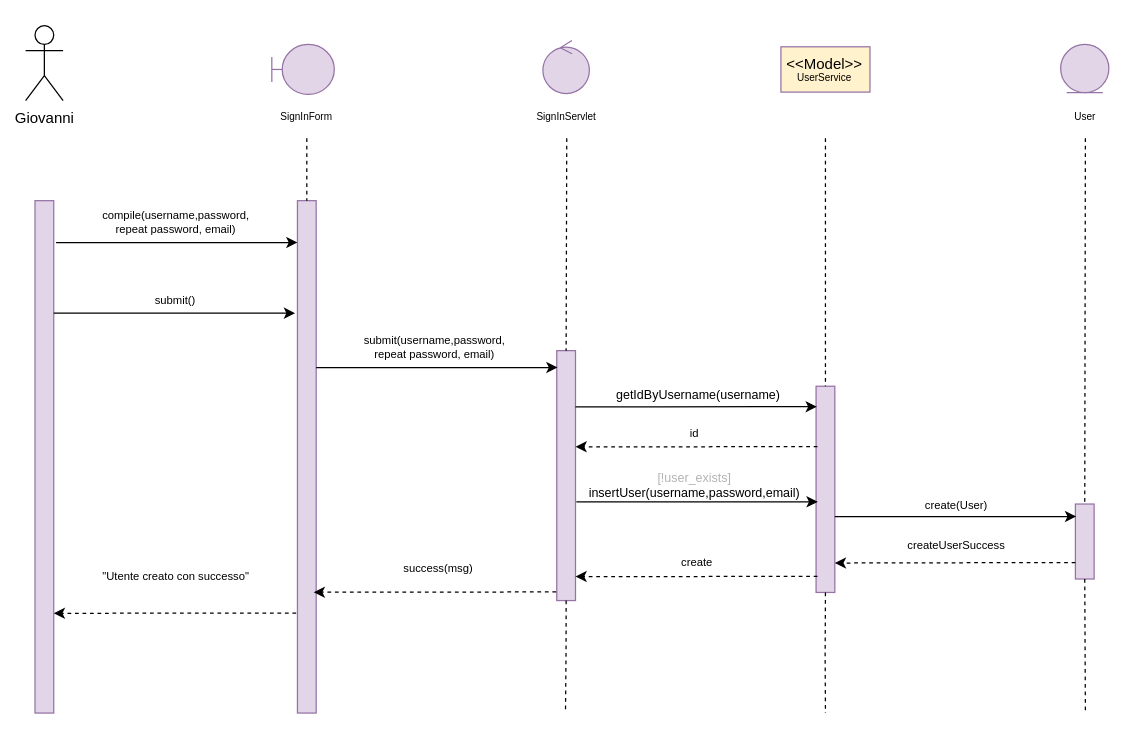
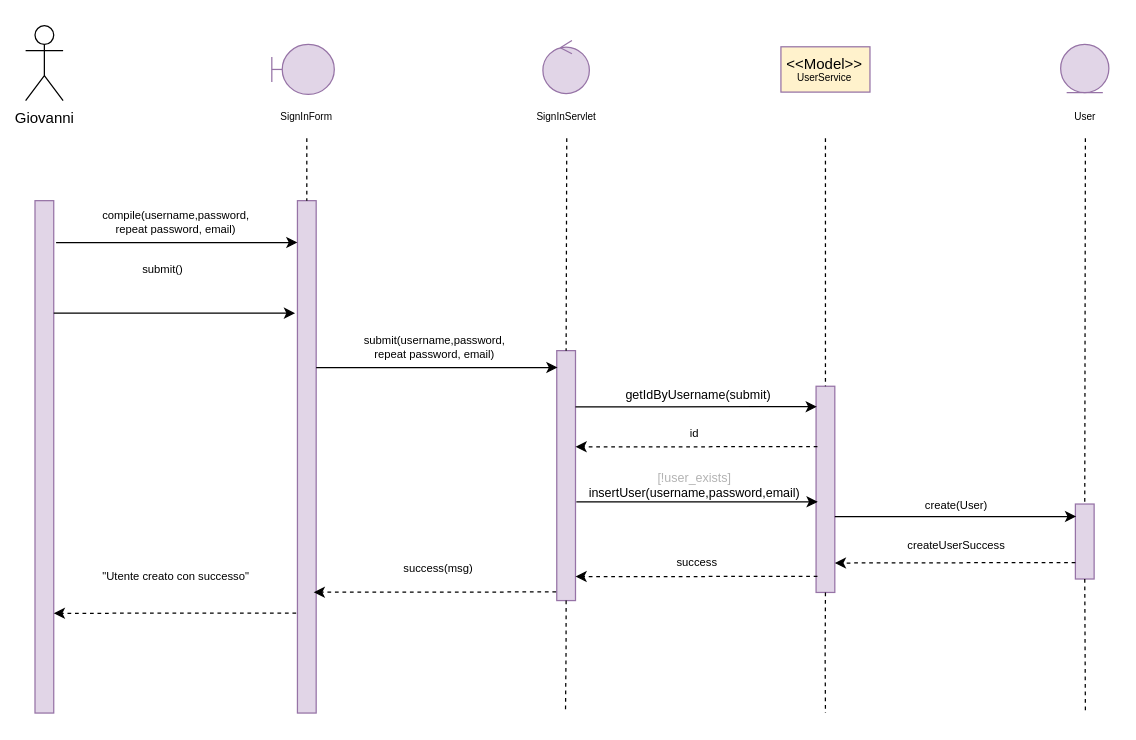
node "submit()": moved (176, 301) -> (163, 269)
node "getIdByUsername(username)": label "getIdByUsername(username)" -> "getIdByUsername(submit)"
node "create": label "create" -> "success"
